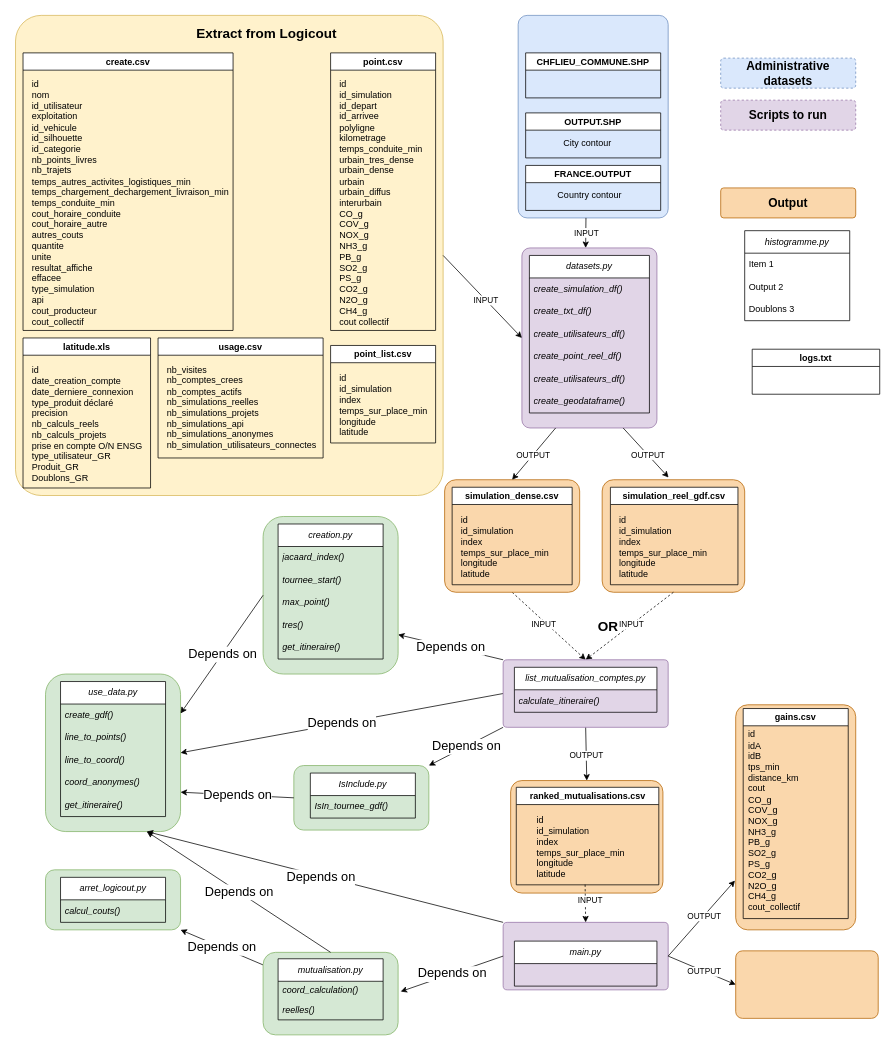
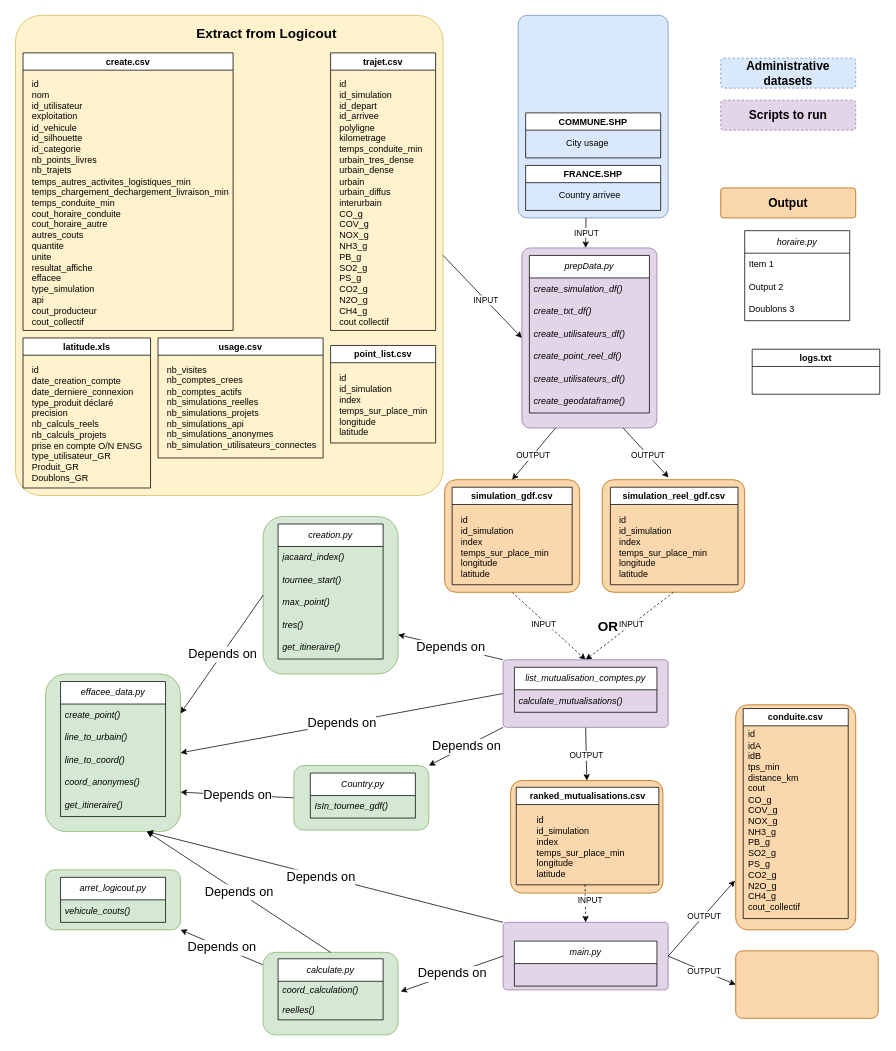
node "point.csv": label "point.csv" -> "trajet.csv"
node "CHFLIEU_COMMUNE.SHP": removed
node "OUTPUT.SHP": label "OUTPUT.SHP" -> "COMMUNE.SHP"
node "City contour": label "City contour" -> "City usage"
node "FRANCE.OUTPUT": label "FRANCE.OUTPUT" -> "FRANCE.SHP"
node "Country contour": label "Country contour" -> "Country arrivee"
node "histogramme.py": label "histogramme.py" -> "horaire.py"
node "datasets.py": label "datasets.py" -> "prepData.py"
node "simulation_dense.csv": label "simulation_dense.csv" -> "simulation_gdf.csv"
node "use_data.py": label "use_data.py" -> "effacee_data.py"
node "calculate_itineraire()": label "calculate_itineraire()" -> "calculate_mutualisations()"
node "create_gdf()": label "create_gdf()" -> "create_point()"
node "gains.csv": label "gains.csv" -> "conduite.csv"
node "line_to_points()": label "line_to_points()" -> "line_to_urbain()"
node "IsInclude.py": label "IsInclude.py" -> "Country.py"
node "calcul_couts()": label "calcul_couts()" -> "vehicule_couts()"
node "mutualisation.py": label "mutualisation.py" -> "calculate.py"
